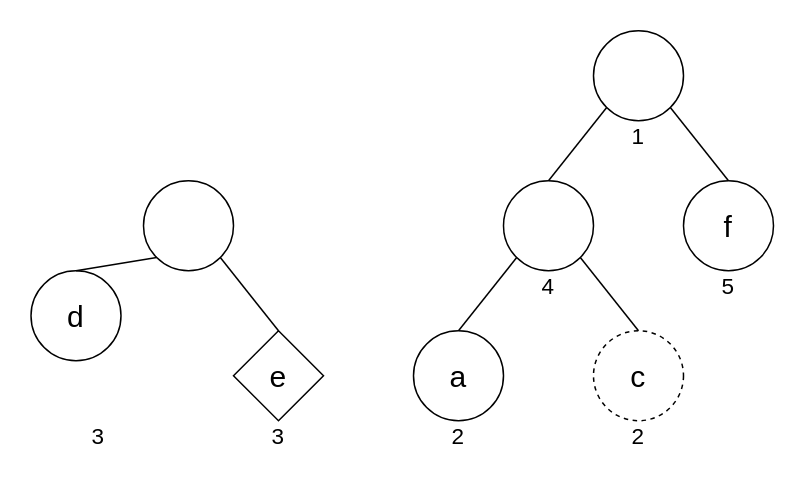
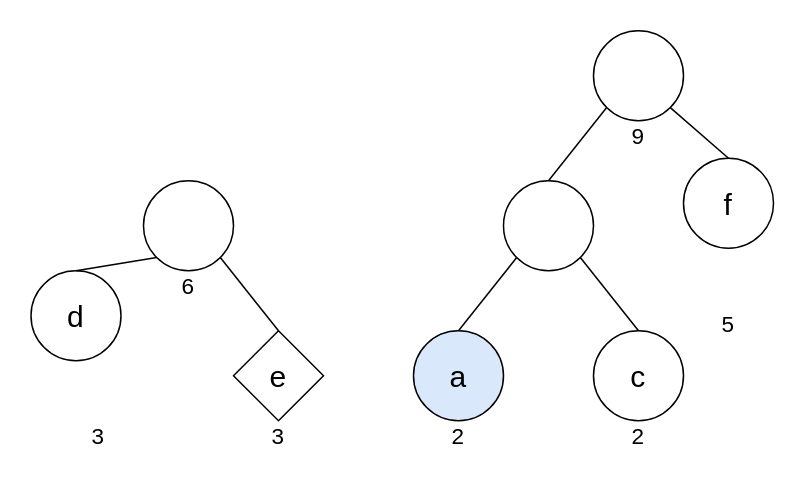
node "1": label "1" -> "9"
node "f": moved (728, 226) -> (728, 203)
node "6": added
node "4": removed
node "5": moved (728, 286) -> (728, 323)
node "a": fillcolor #ffffff -> #dae8fc
node "c": style dashed -> solid
